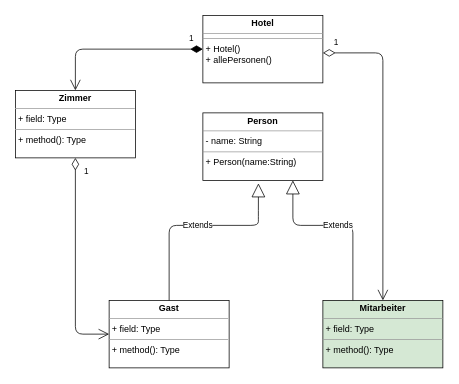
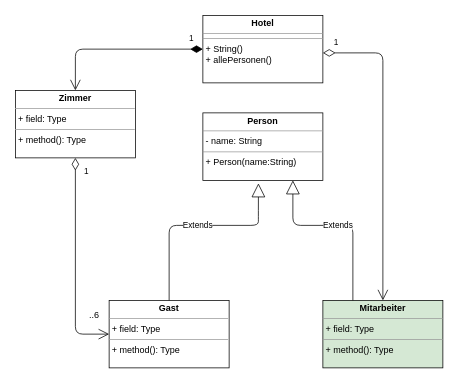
node "Hotel + Hotel() + allePersonen()": label "Hotel + Hotel() + allePersonen()" -> "Hotel + String() + allePersonen()"
node "..6": added
